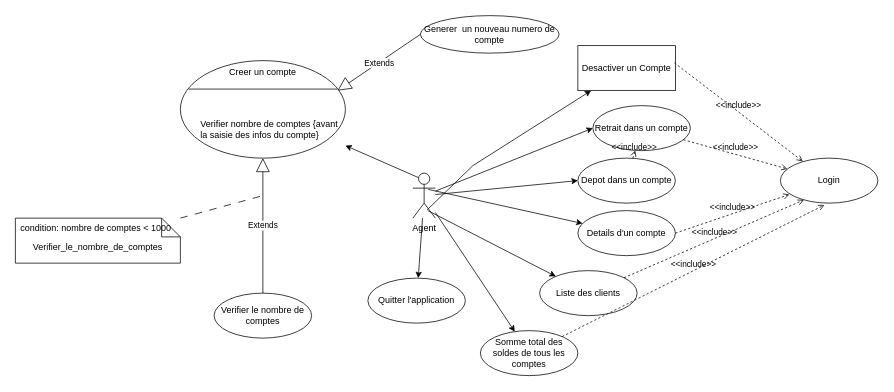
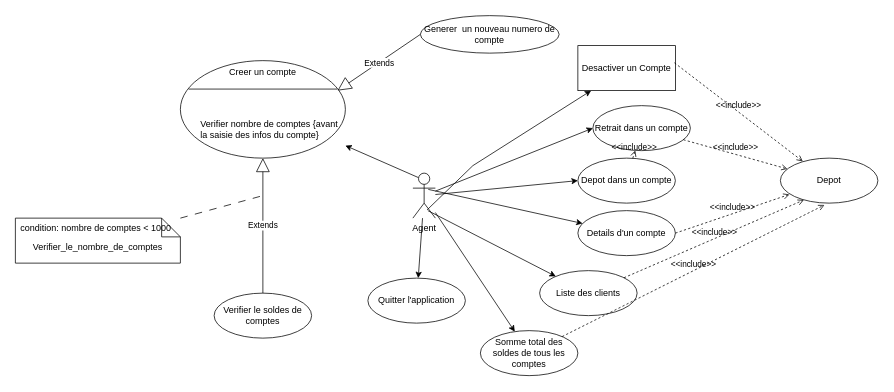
node "Login": label "Login" -> "Depot"
node "Verifier le nombre de comptes": label "Verifier le nombre de comptes" -> "Verifier le soldes de comptes"
